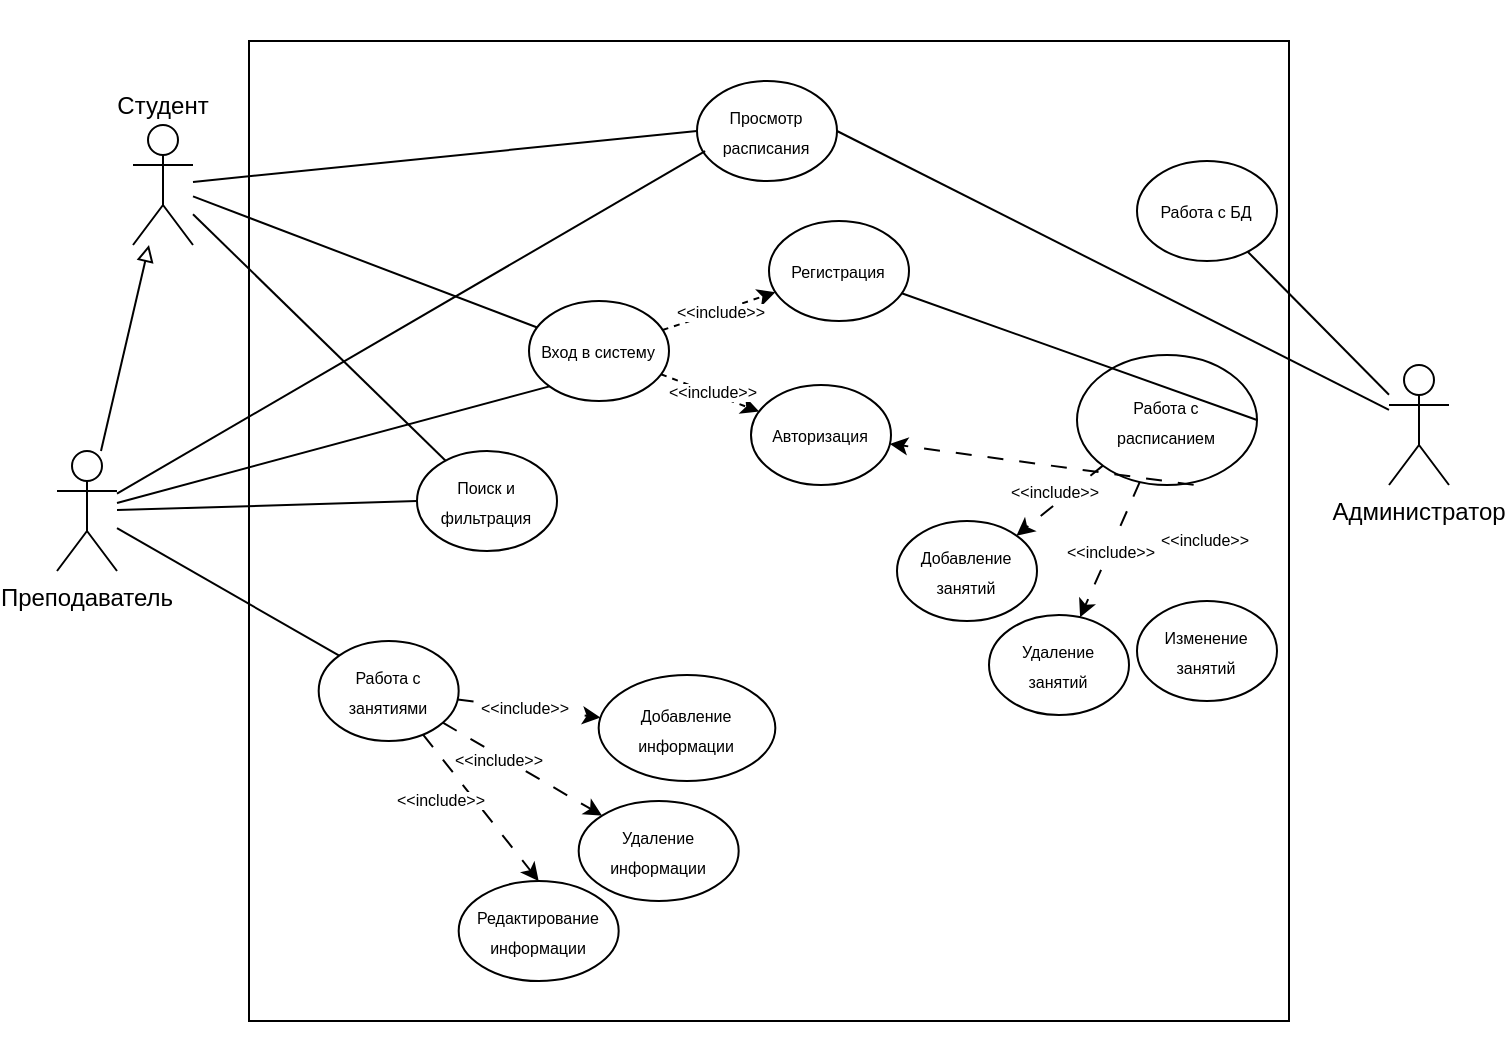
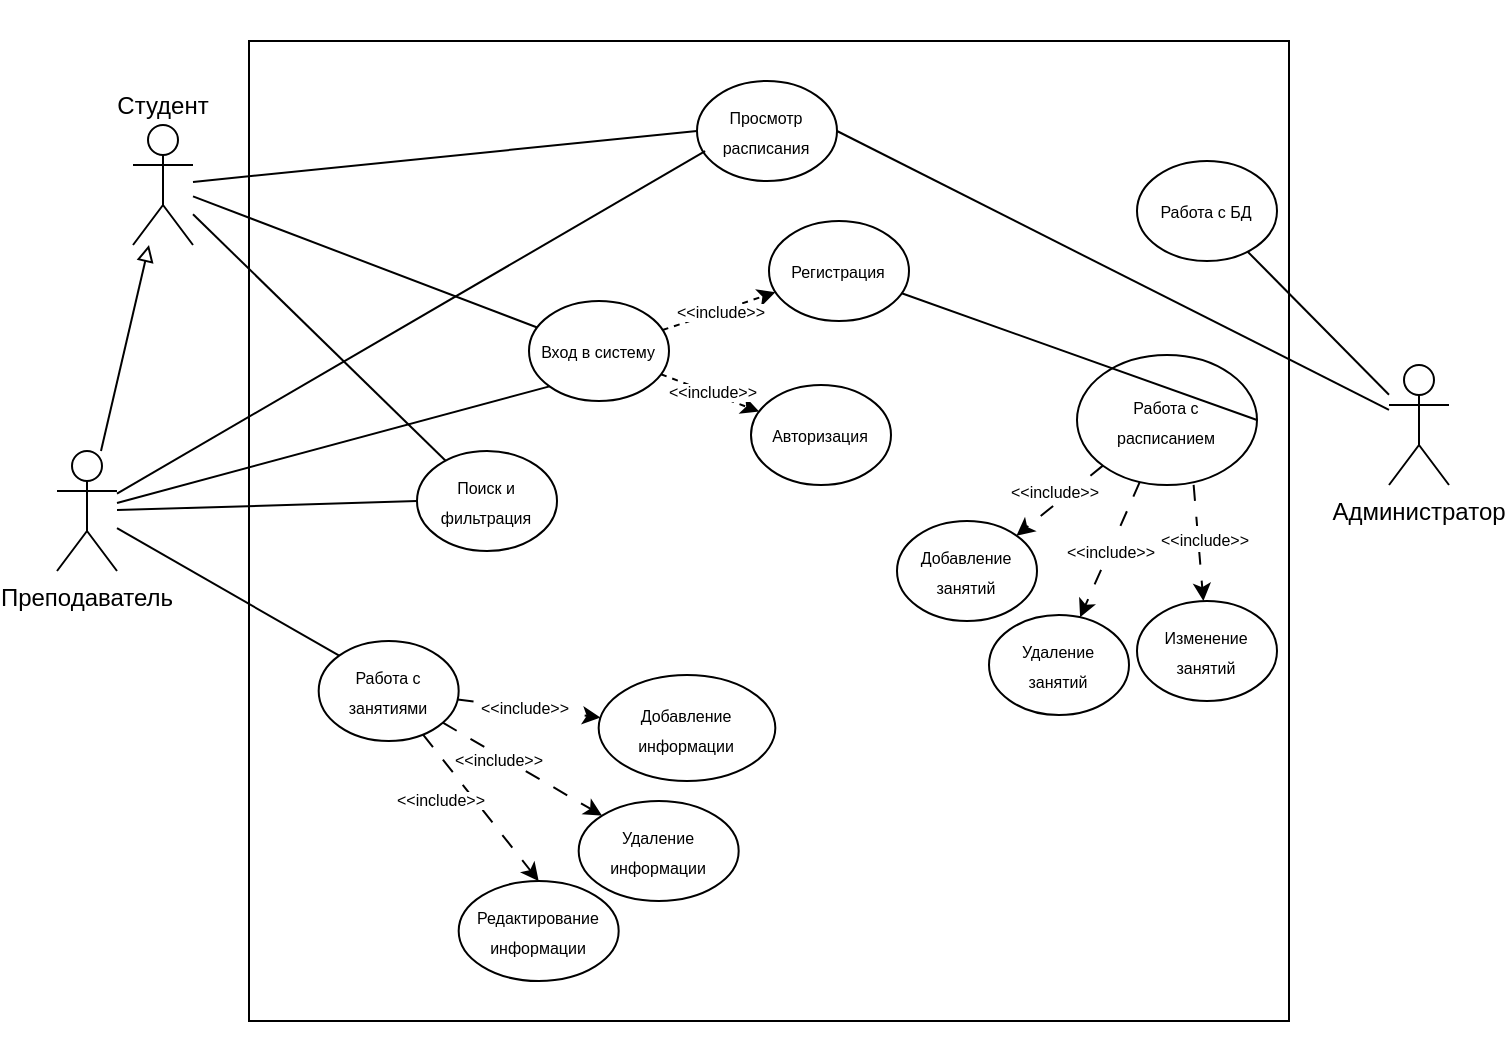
edge "Работа с расписанием" -> "Авторизация": now "Работа с расписанием" -> "Изменение занятий"
